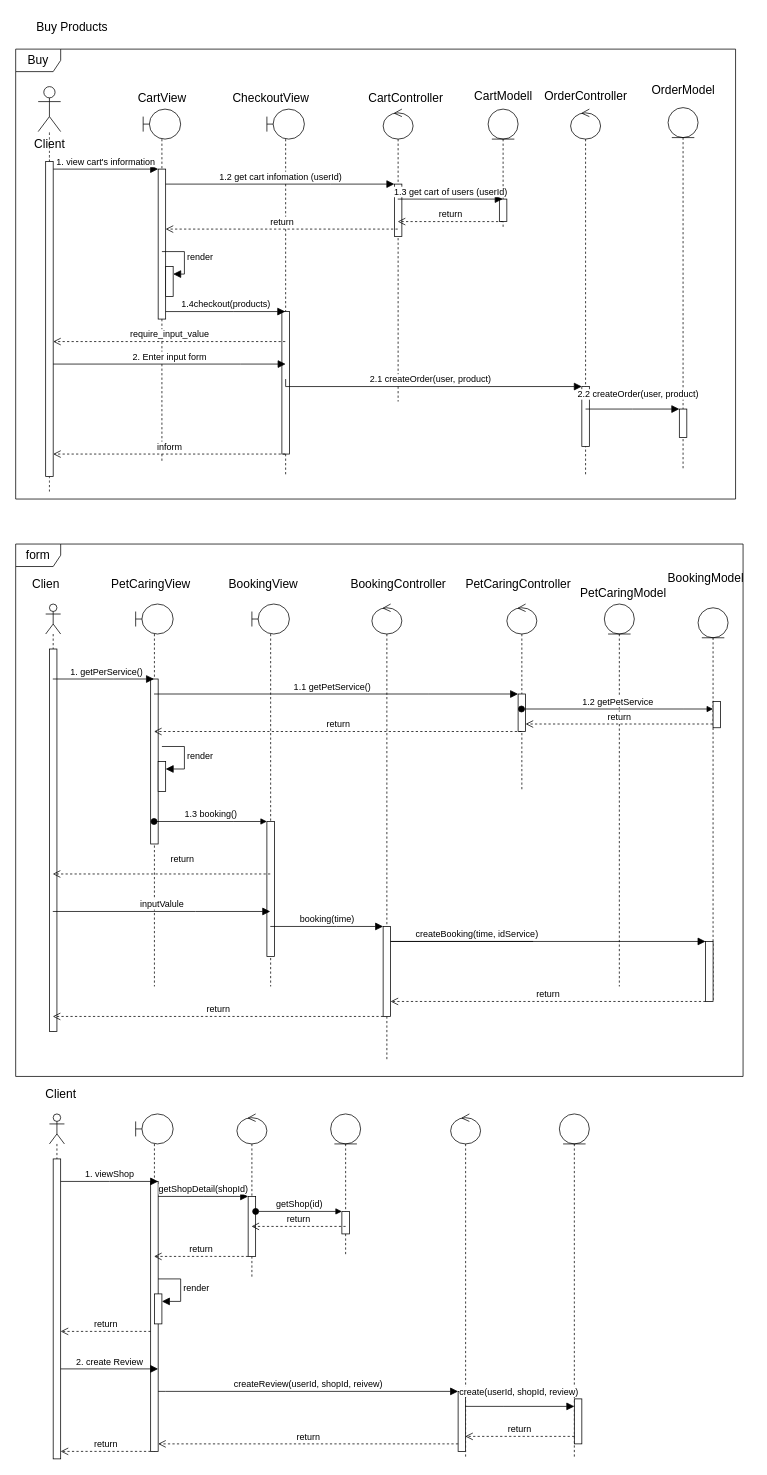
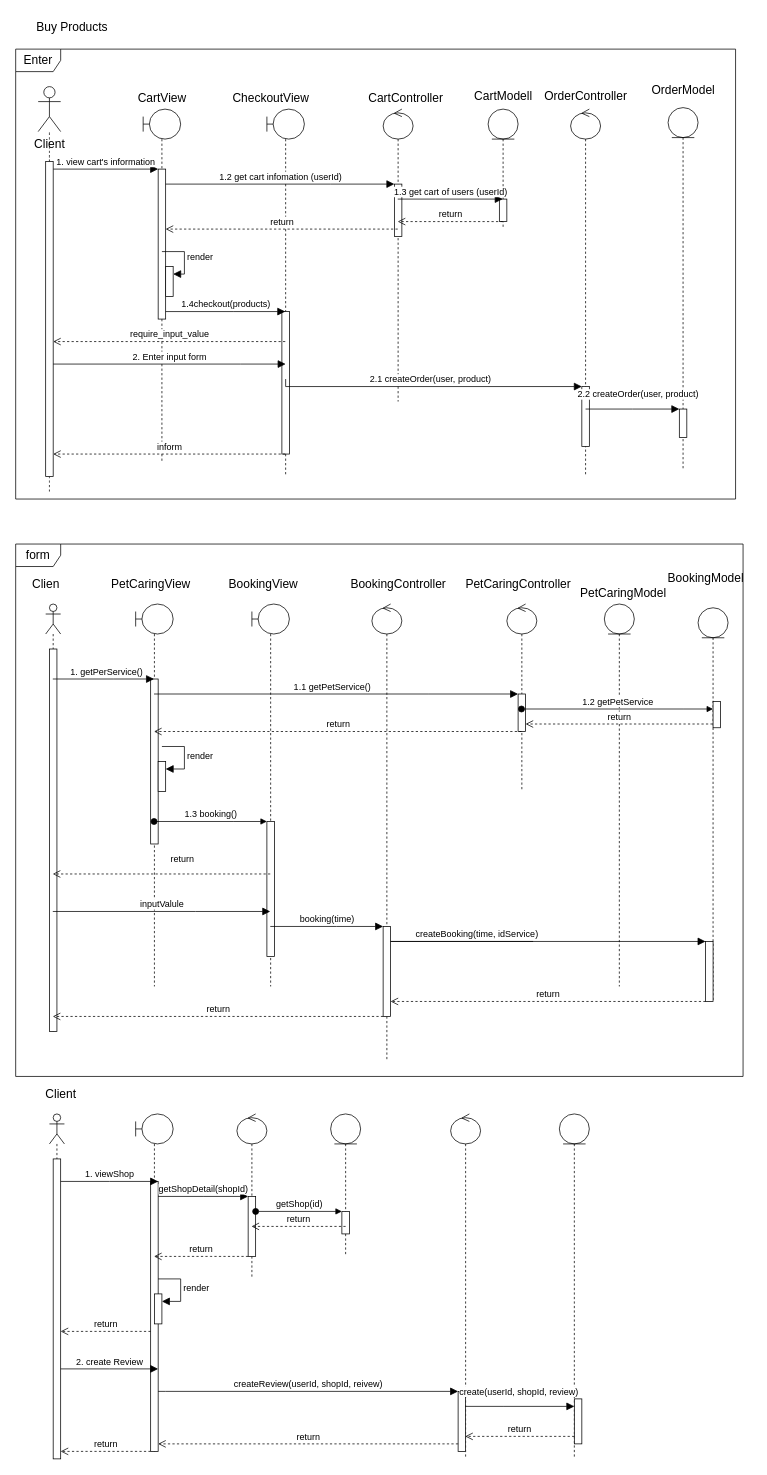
node "Buy": label "Buy" -> "Enter"
